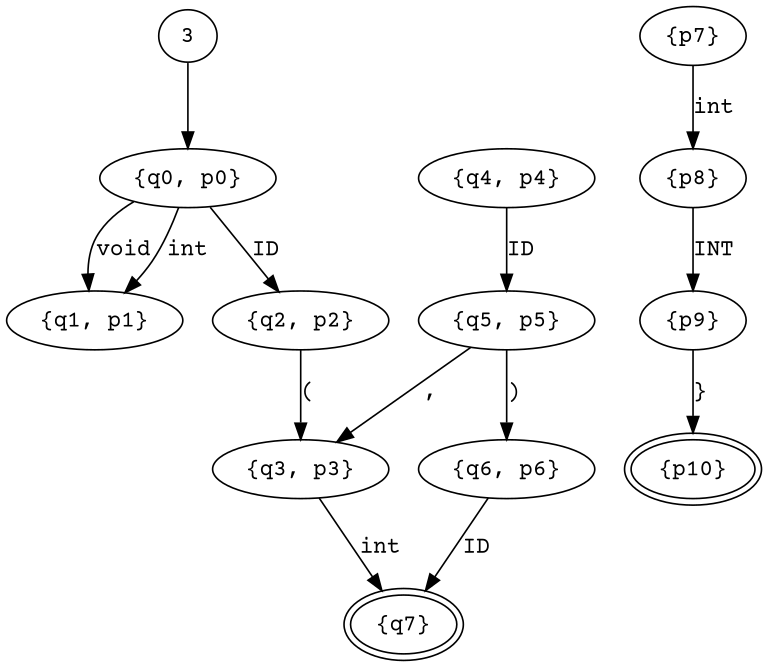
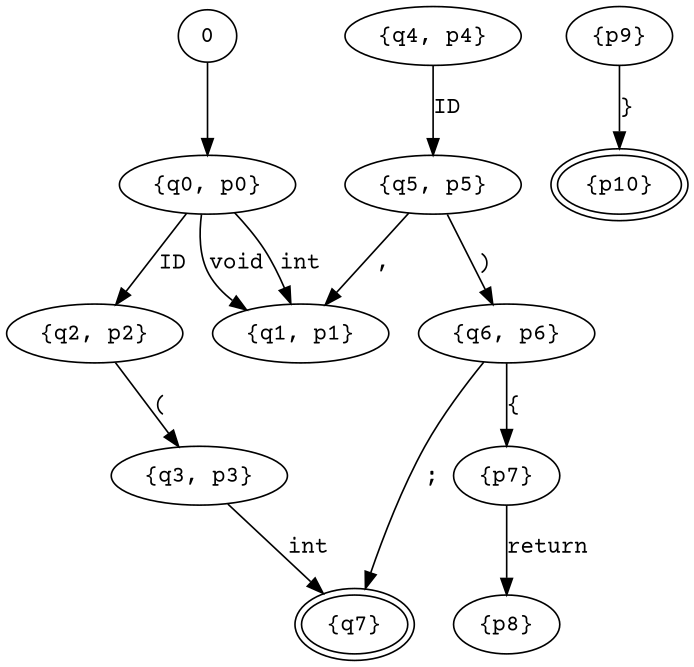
node "3": label "3" -> "0"
edge "{p7}" -> "{p8}": label "int" -> "return"
edge "{p8}" -> "{p9}": removed, label "INT"
edge "{q5, p5}" -> "{q3, p3}": now "{q5, p5}" -> "{q1, p1}"
edge "{q6, p6}" -> "{p7}": added, label "{"
edge "{q6, p6}" -> "{q7}": label "ID" -> ";"
